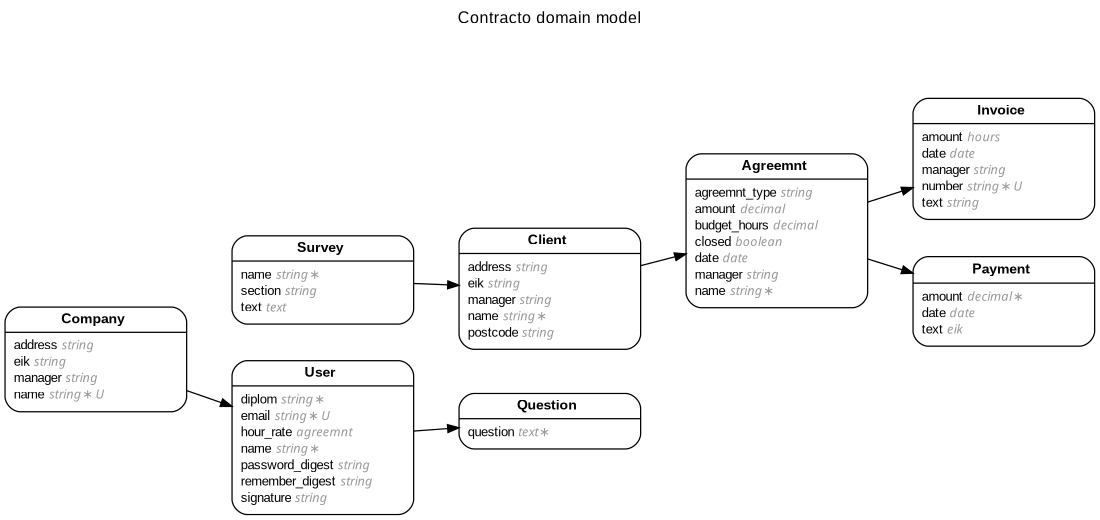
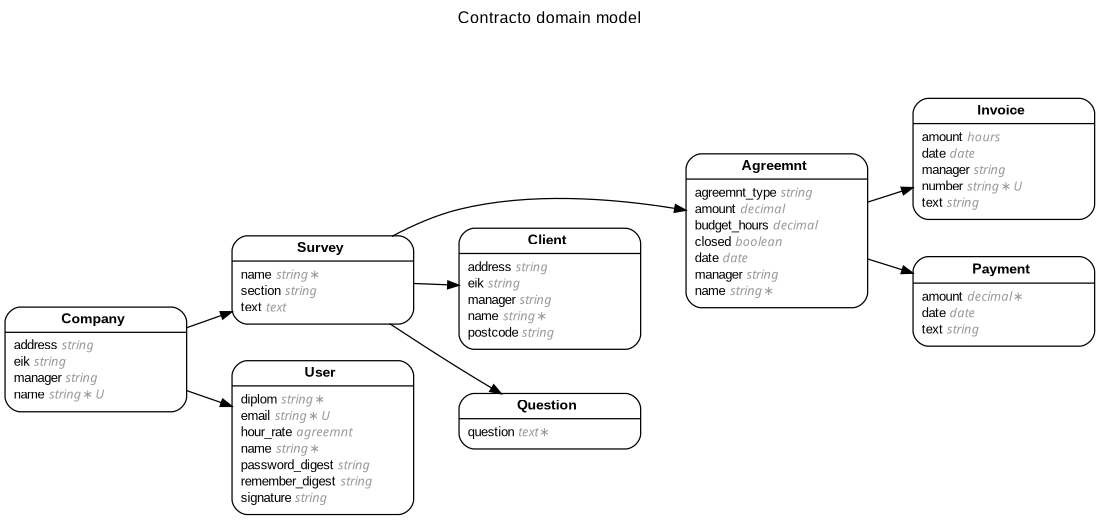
edge "Agreemnt" -- "Client": now "Agreemnt" -- "Survey"
edge "Survey" -- "Company": added
node "Payment": text "eik" -> "string"
edge "Question" -- "User": now "Question" -- "Survey"
